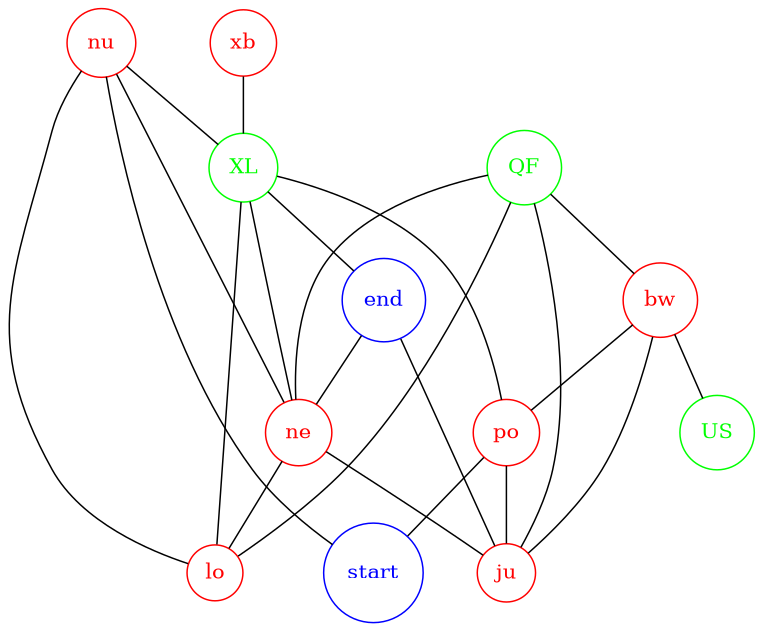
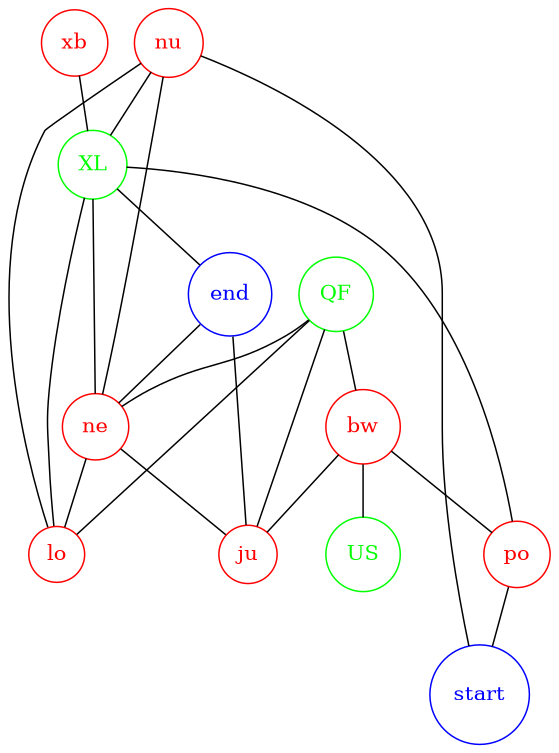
edge "po" -- "ju": removed
